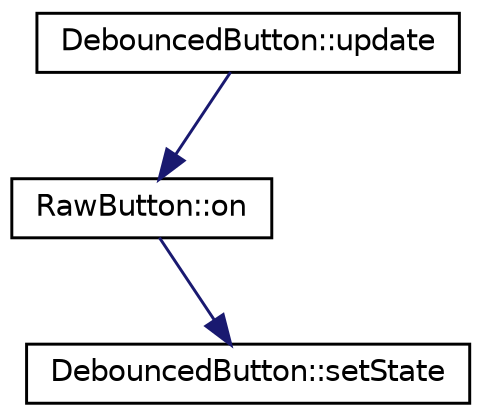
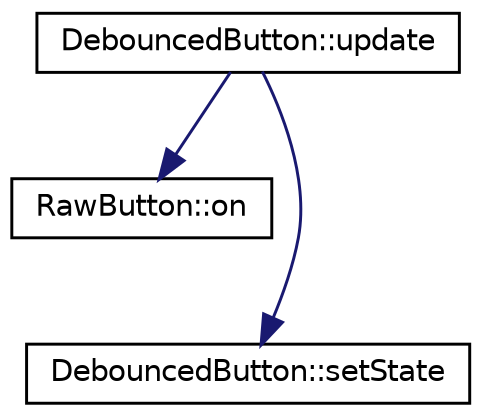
edge "RawButton::on" -> "DebouncedButton::setState": now "DebouncedButton::update" -> "DebouncedButton::setState"
